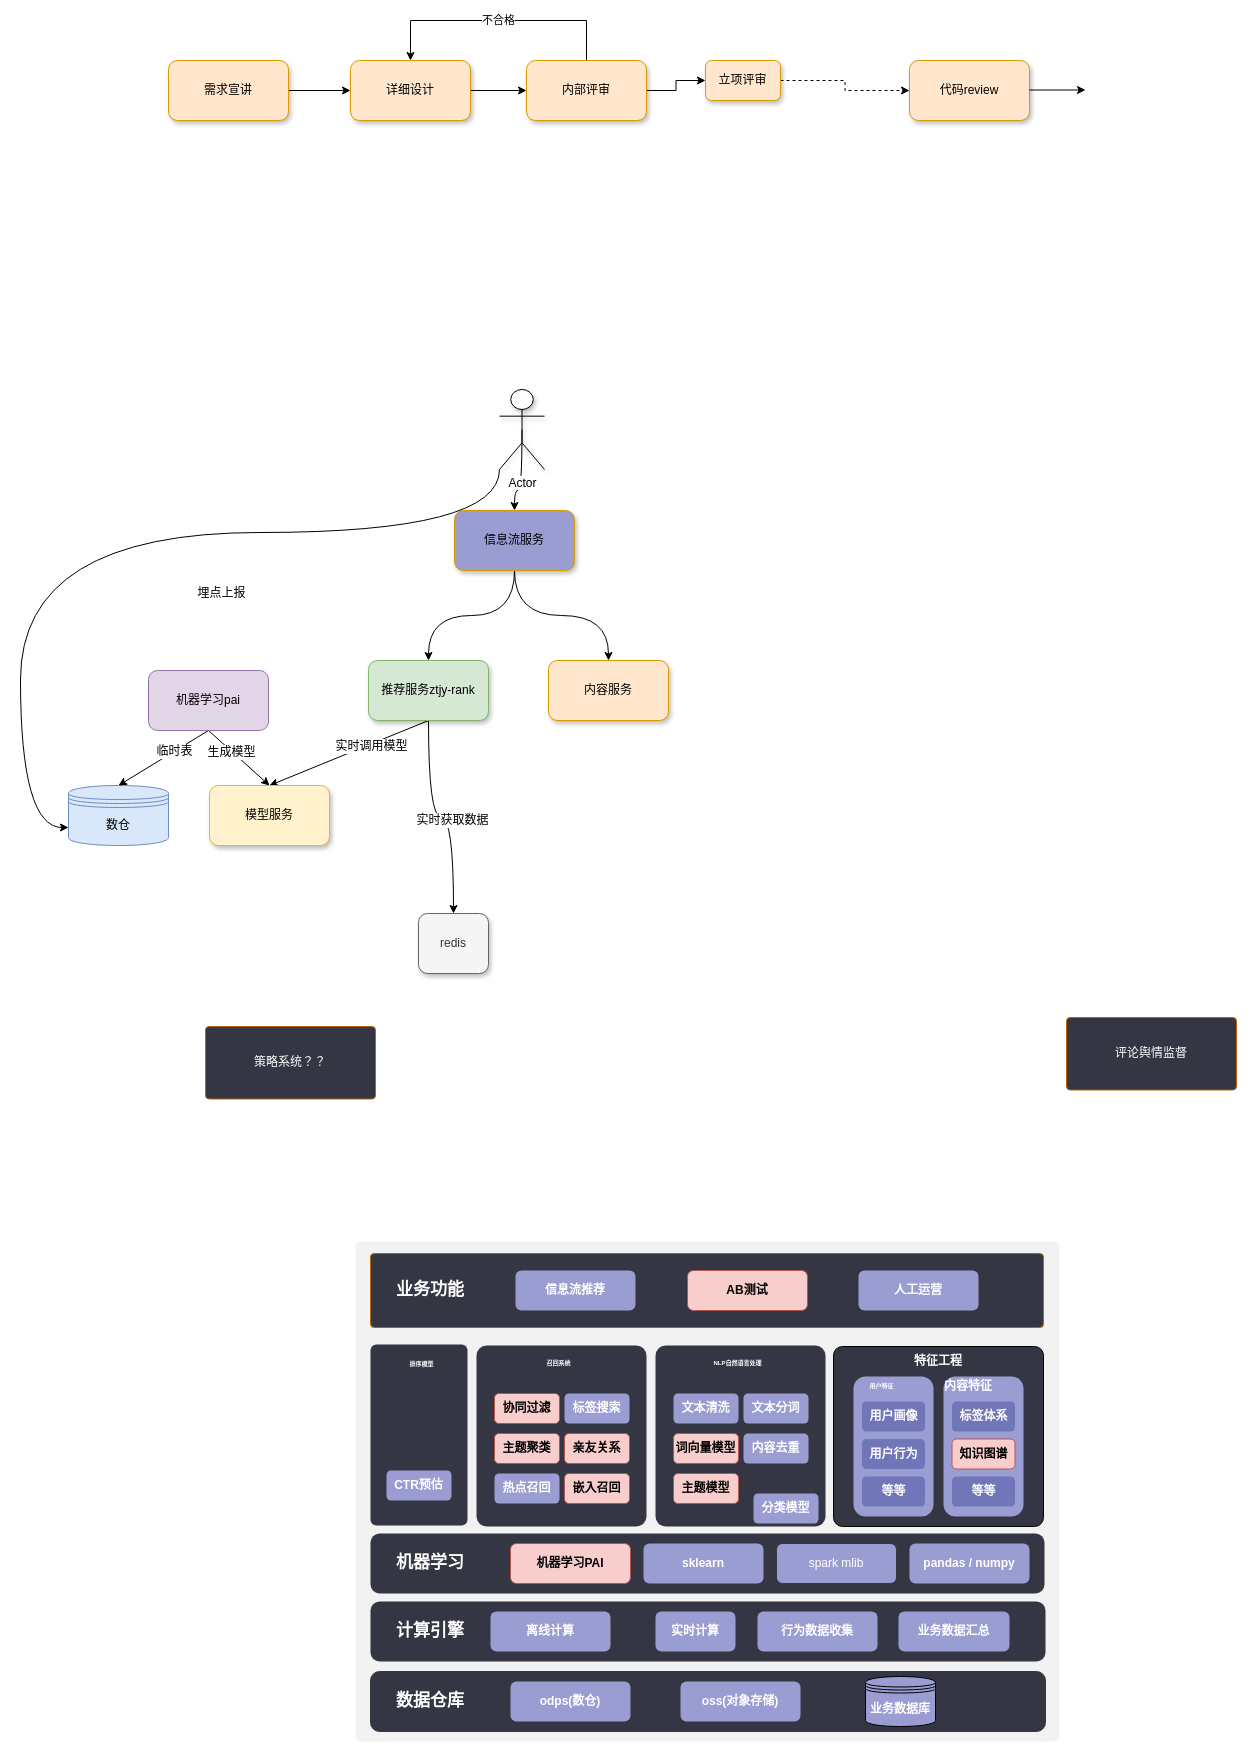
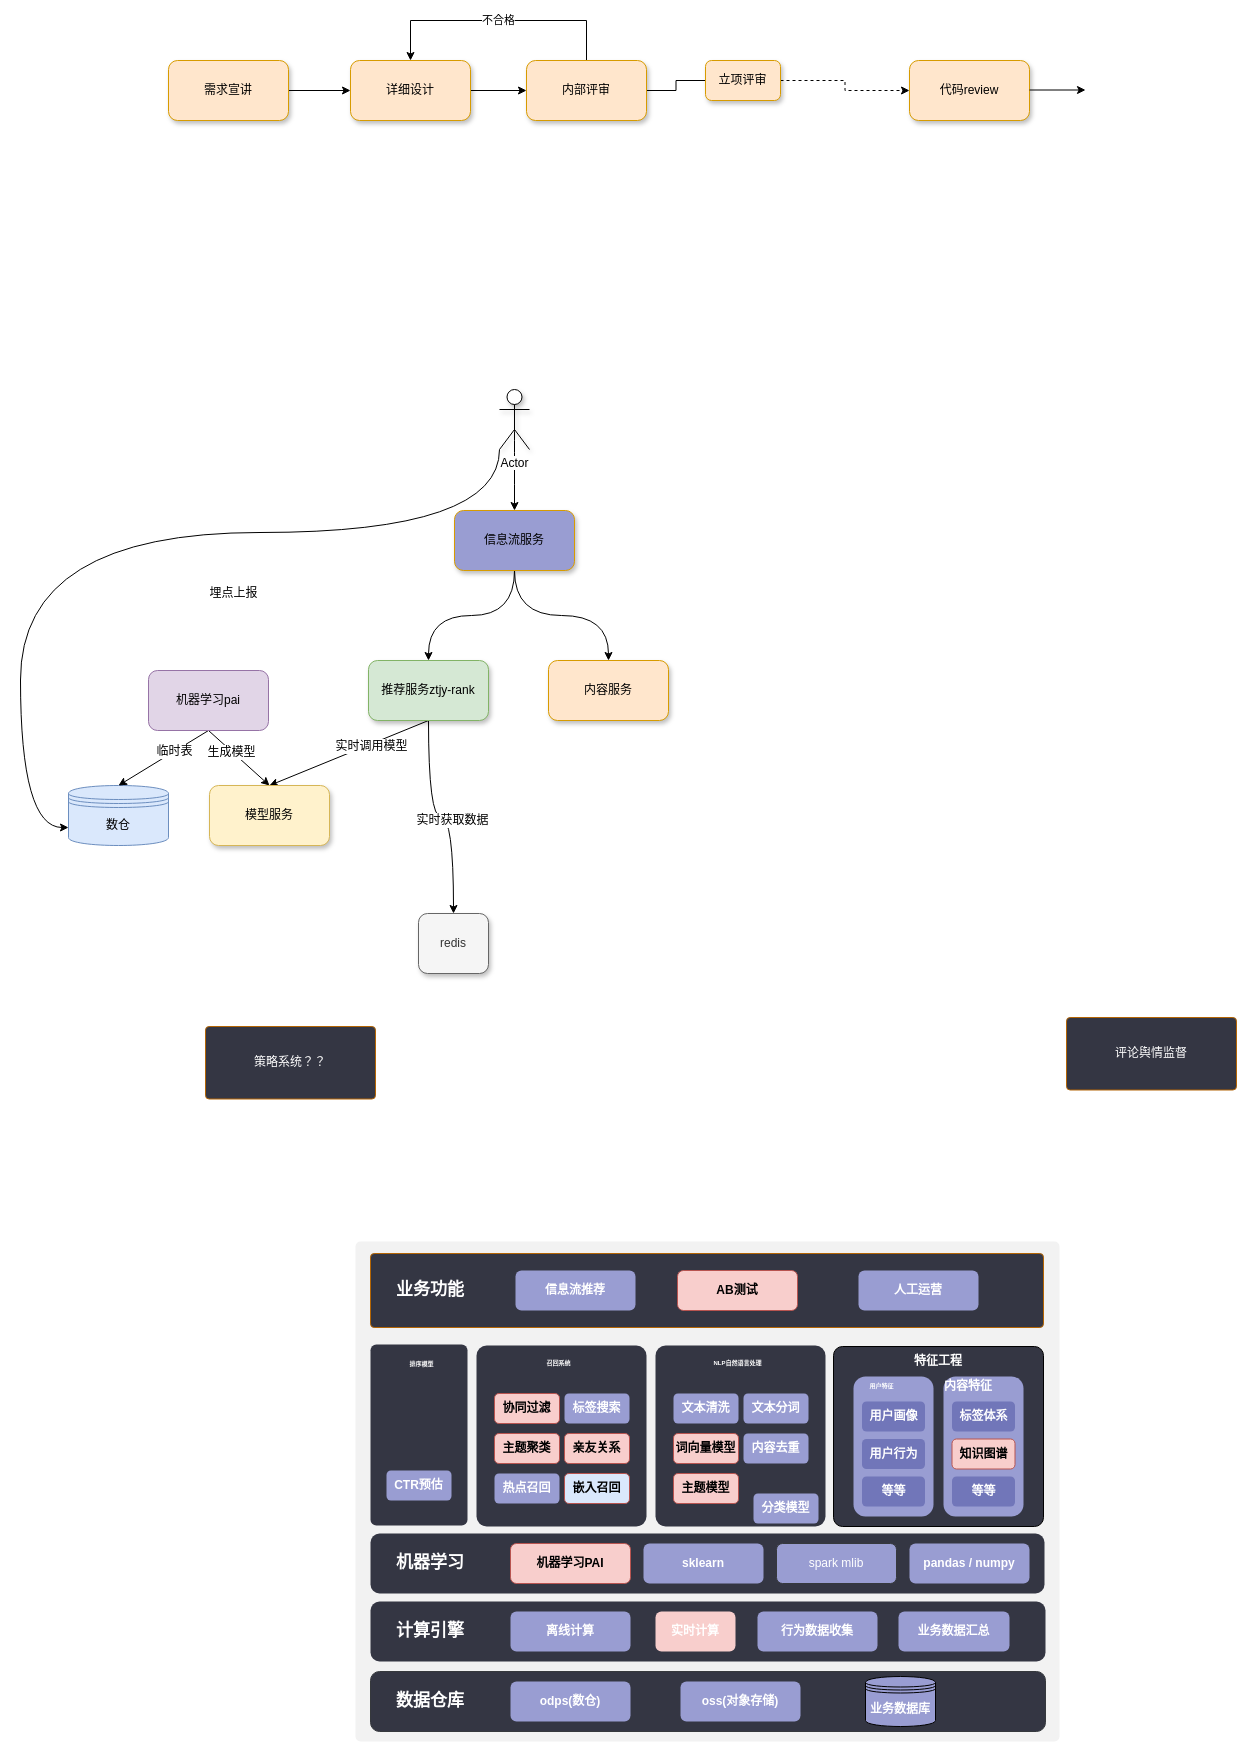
edge "内部评审" -> "立项评审": arrowhead classic -> none
node "Actor": size 45x80 -> 30x60
node "AB测试": moved (748, 1291) -> (738, 1291)
node "嵌入召回": fillcolor #f8cecc -> #dae8fc
node "离线计算": moved (551, 1632) -> (571, 1632)
node "实时计算": fillcolor #999dd2 -> #f8cecc
